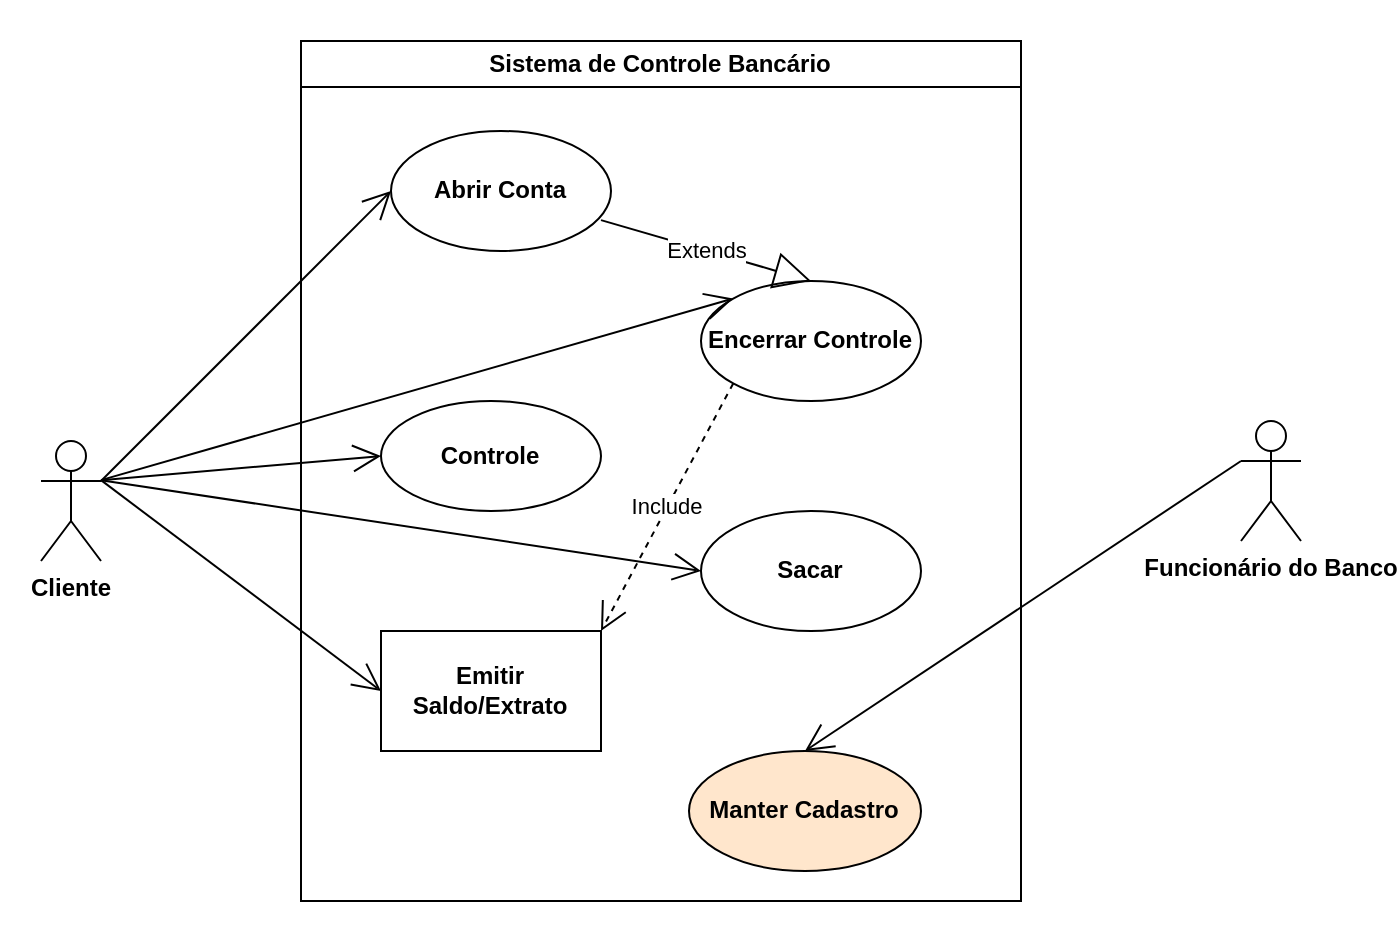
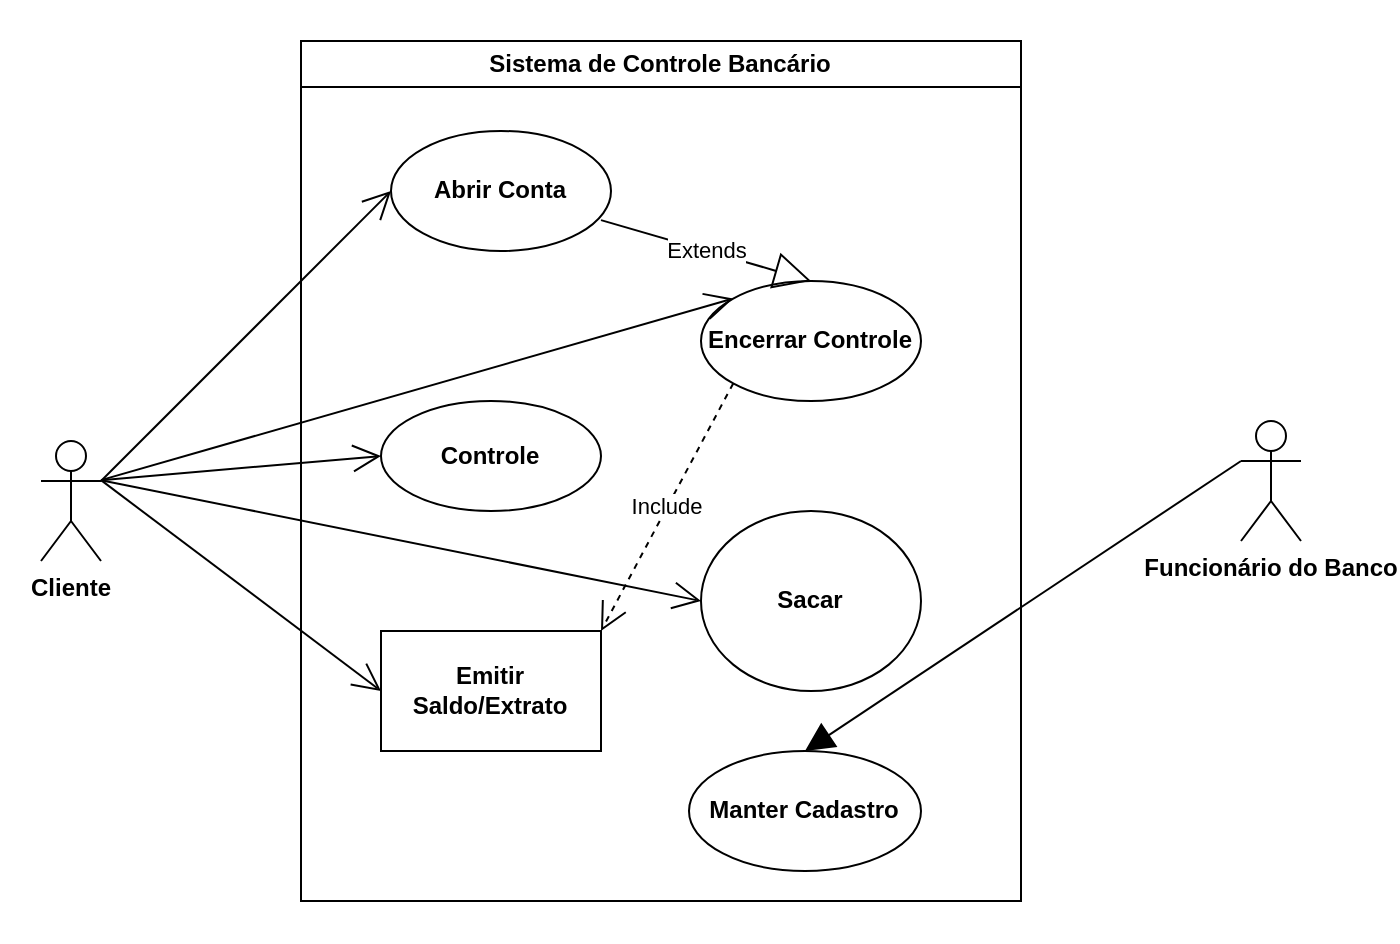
node "Sacar": size 220x120 -> 220x180
edge "Funcionário do Banco" -> "Manter Cadastro": arrowhead open -> block
node "Manter Cadastro": fillcolor #ffe6cc -> #ffffff
